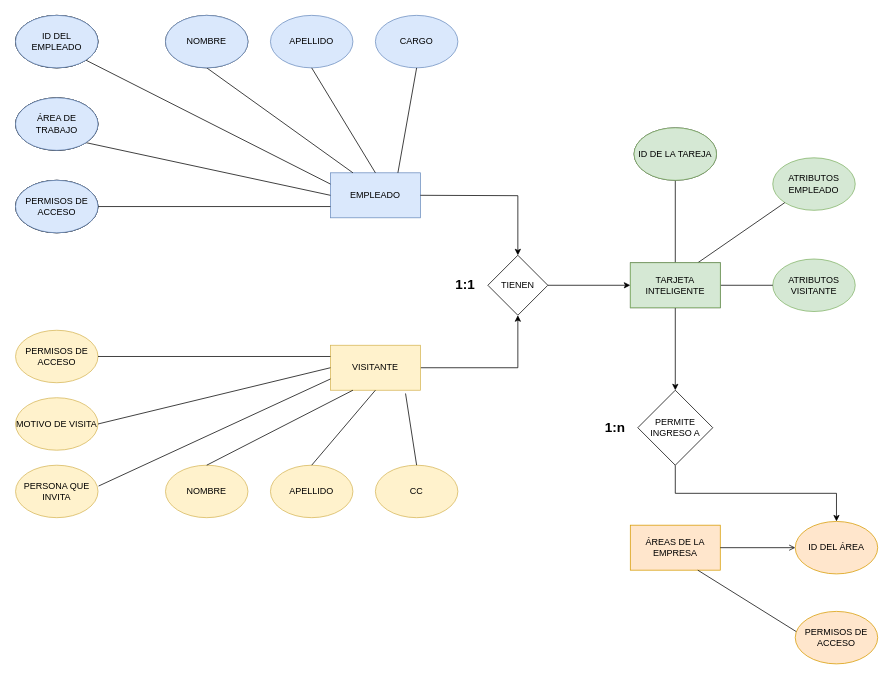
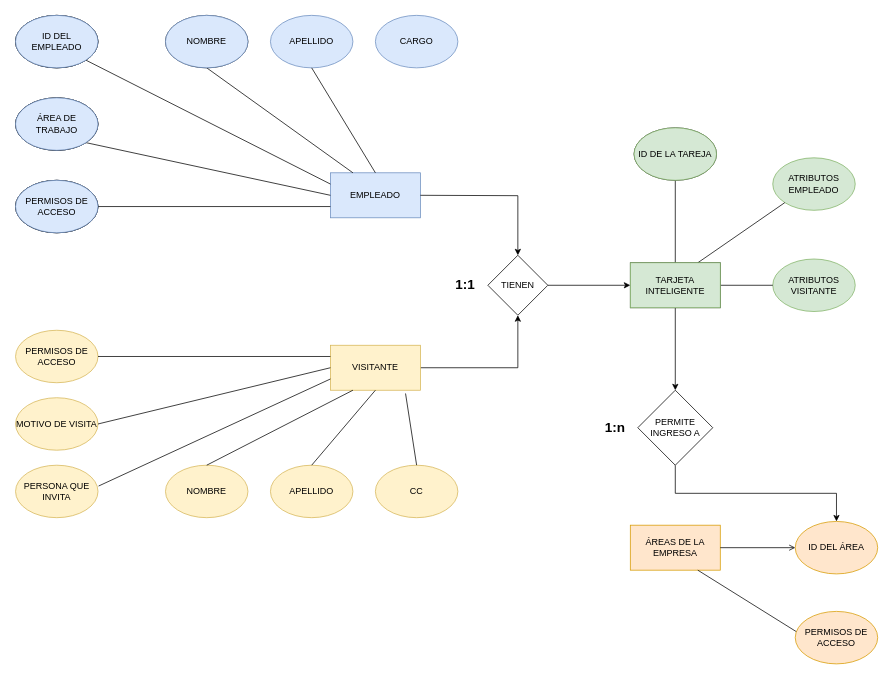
edge "CARGO" -- "EMPLEADO": removed
